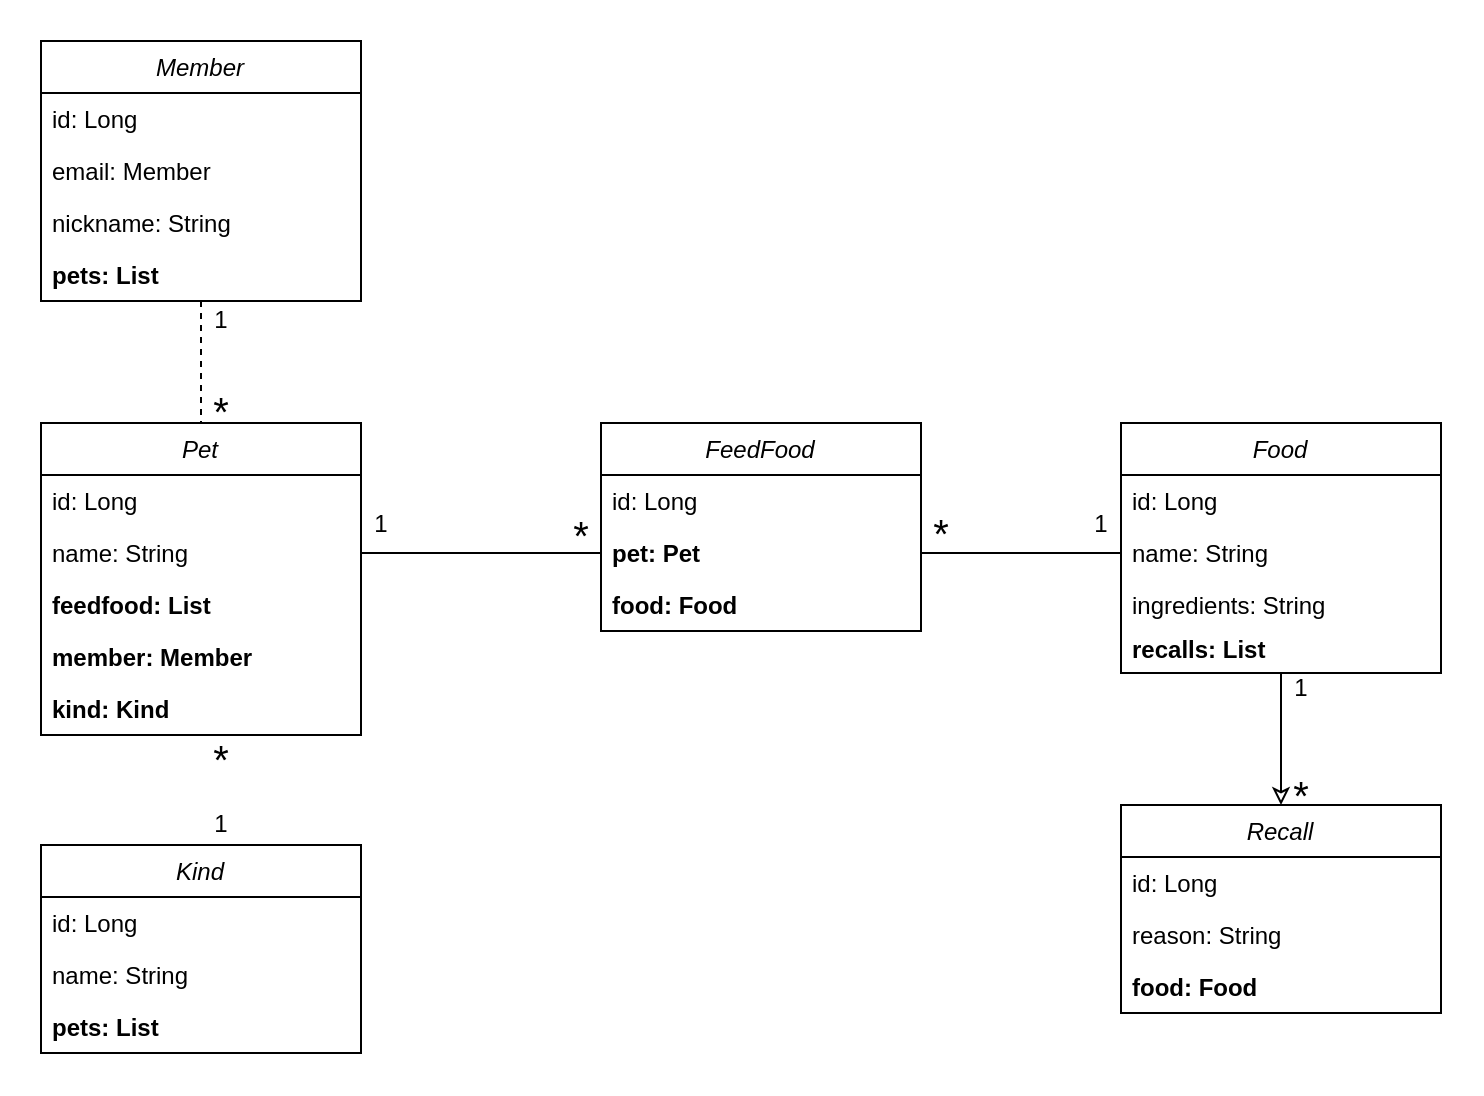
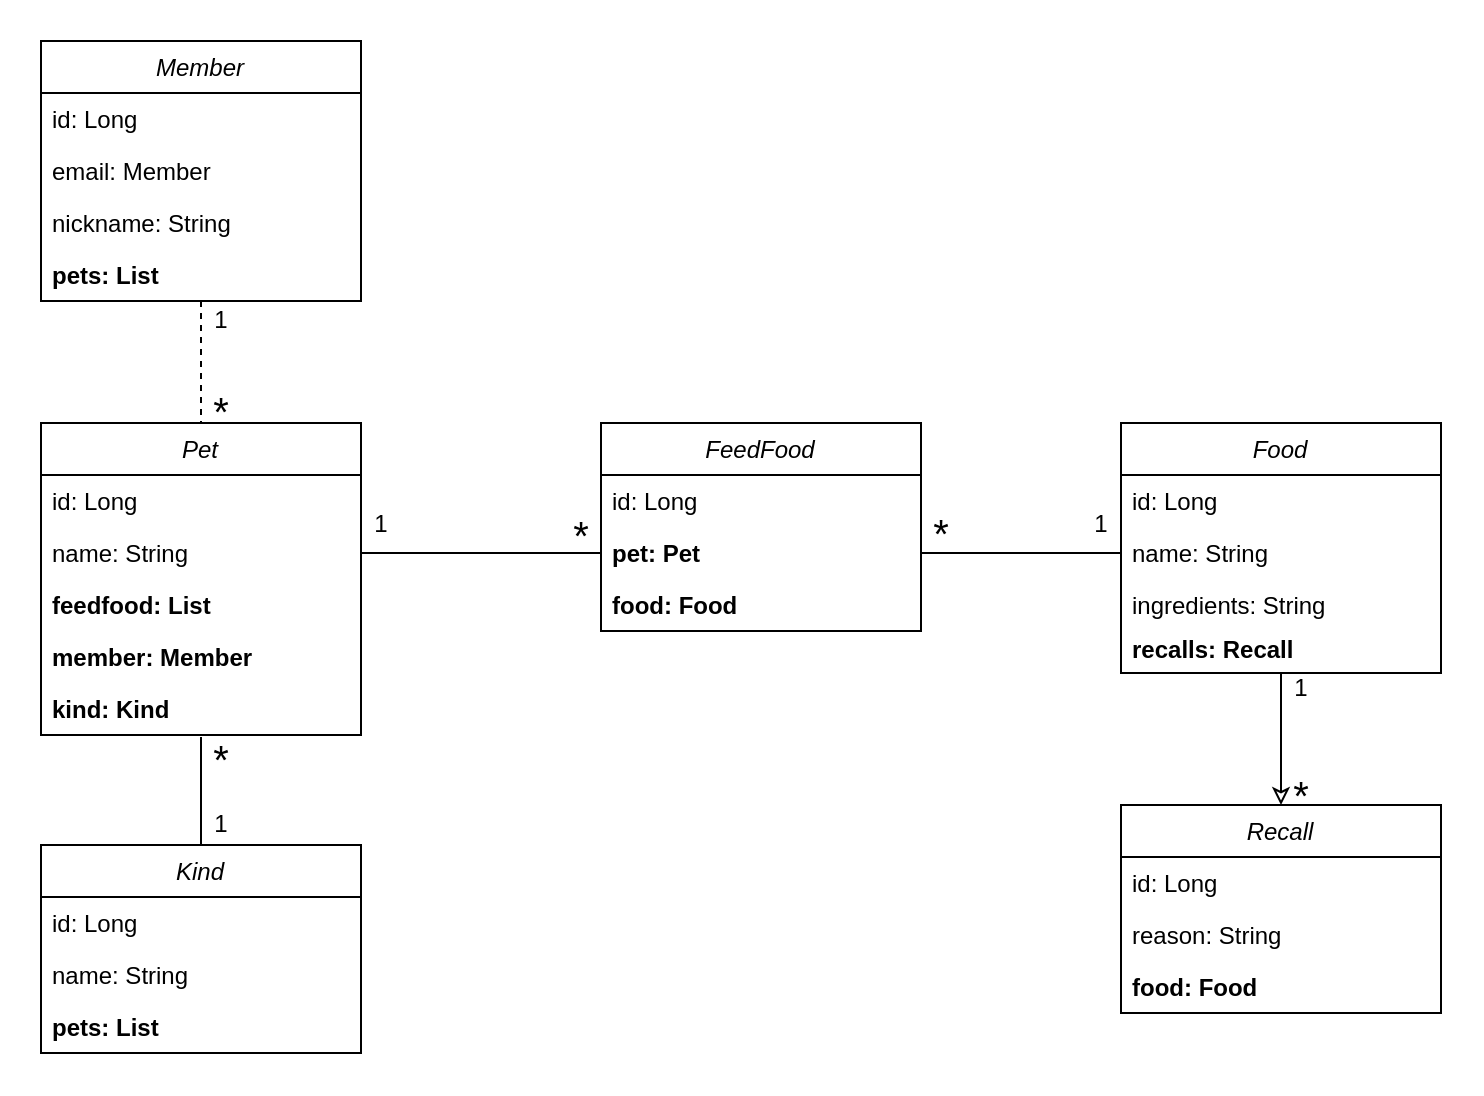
node "recalls: List": label "recalls: List" -> "recalls: Recall"
edge "kind: Kind" -- "Kind": added
